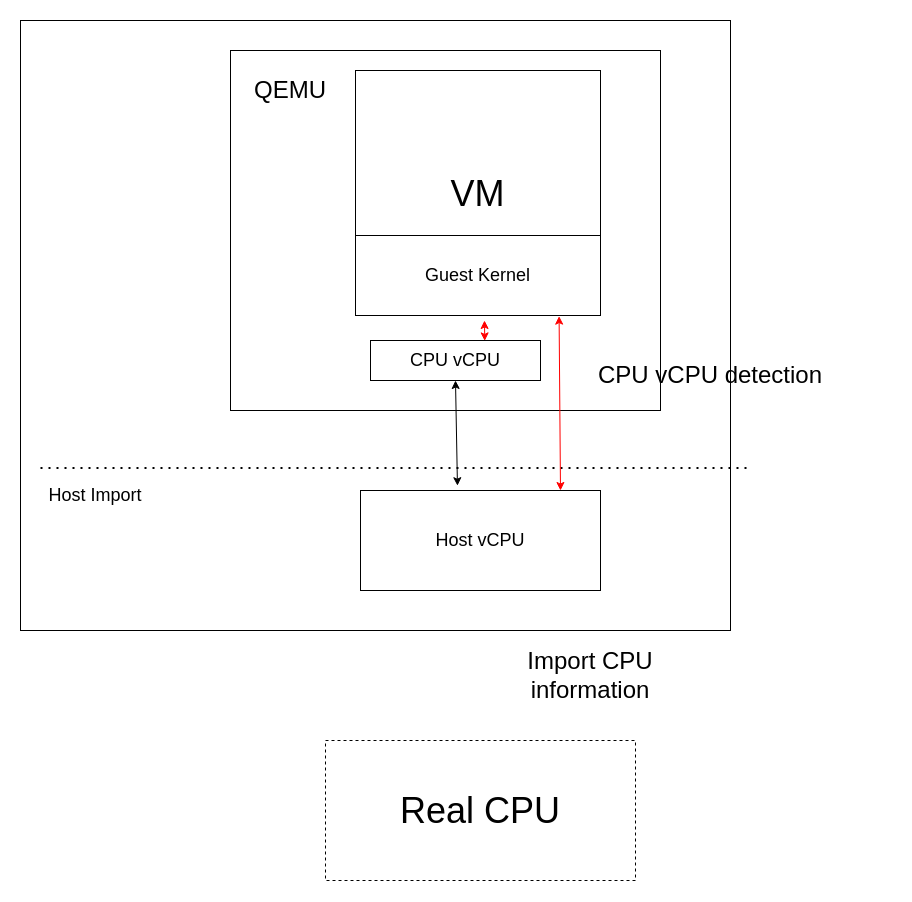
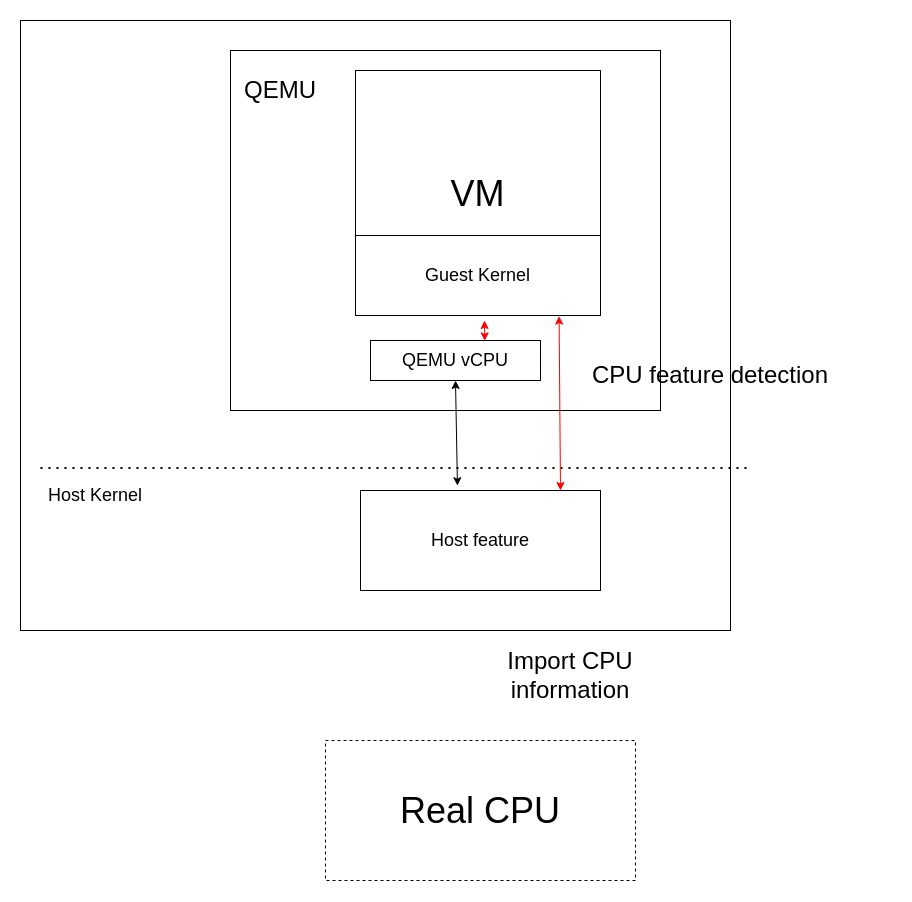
node "QEMU": moved (291, 91) -> (281, 91)
node "CPU vCPU": label "CPU vCPU" -> "QEMU vCPU"
node "CPU vCPU detection": label "CPU vCPU detection" -> "CPU feature detection"
node "Host Import": label "Host Import" -> "Host Kernel"
node "Host vCPU": label "Host vCPU" -> "Host feature"
node "Import CPU information": moved (591, 676) -> (571, 676)
